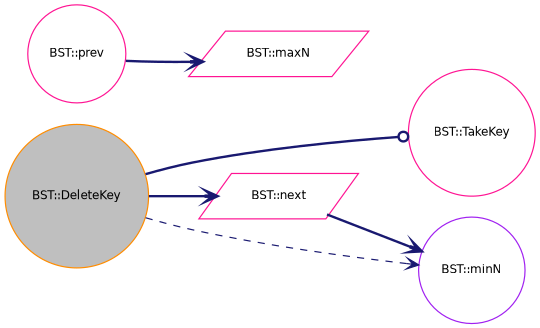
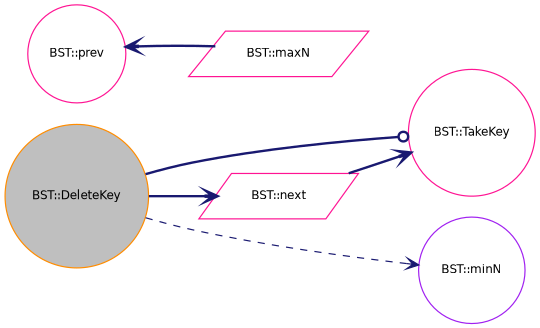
edge "BST::prev" -> "BST::maxN": reversed
edge "BST::next" -> "BST::minN": now "BST::next" -> "BST::TakeKey"
